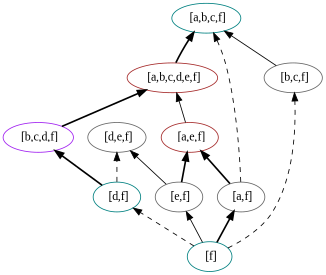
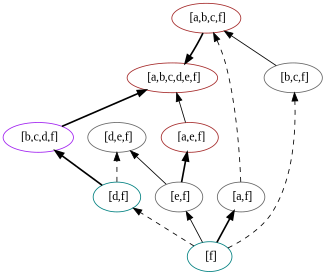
node "[a,b,c,f]": color teal -> brown
edge "[a,b,c,d,e,f]" -> "[a,b,c,f]": reversed
edge "[a,f]" -> "[a,e,f]": removed
